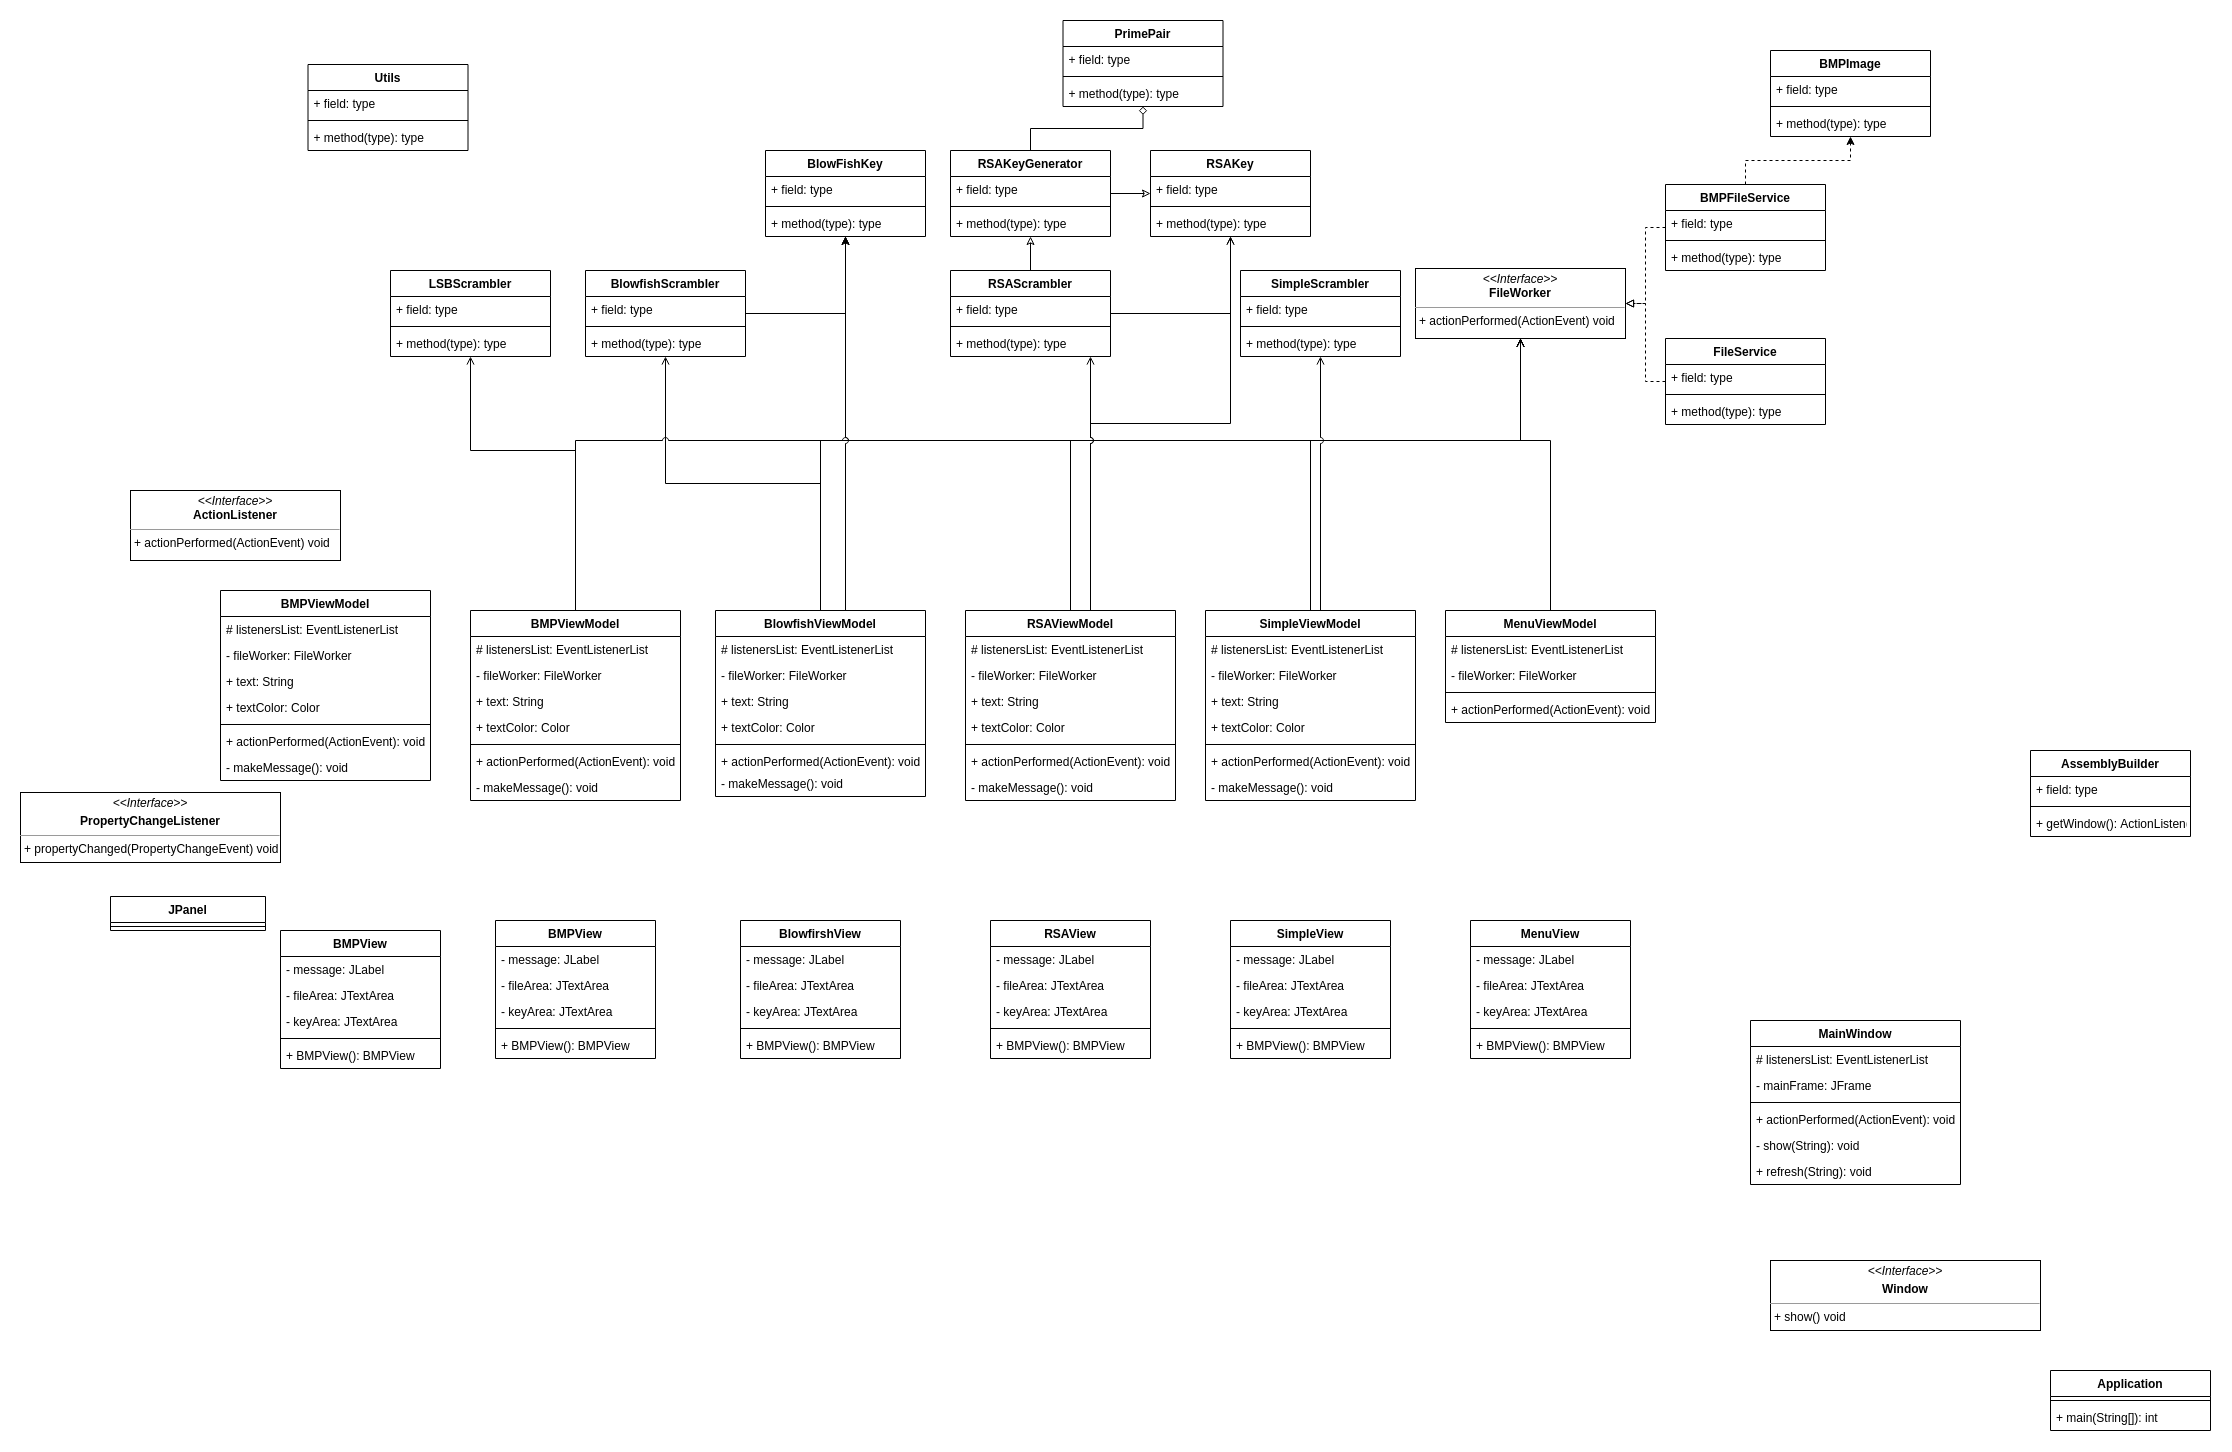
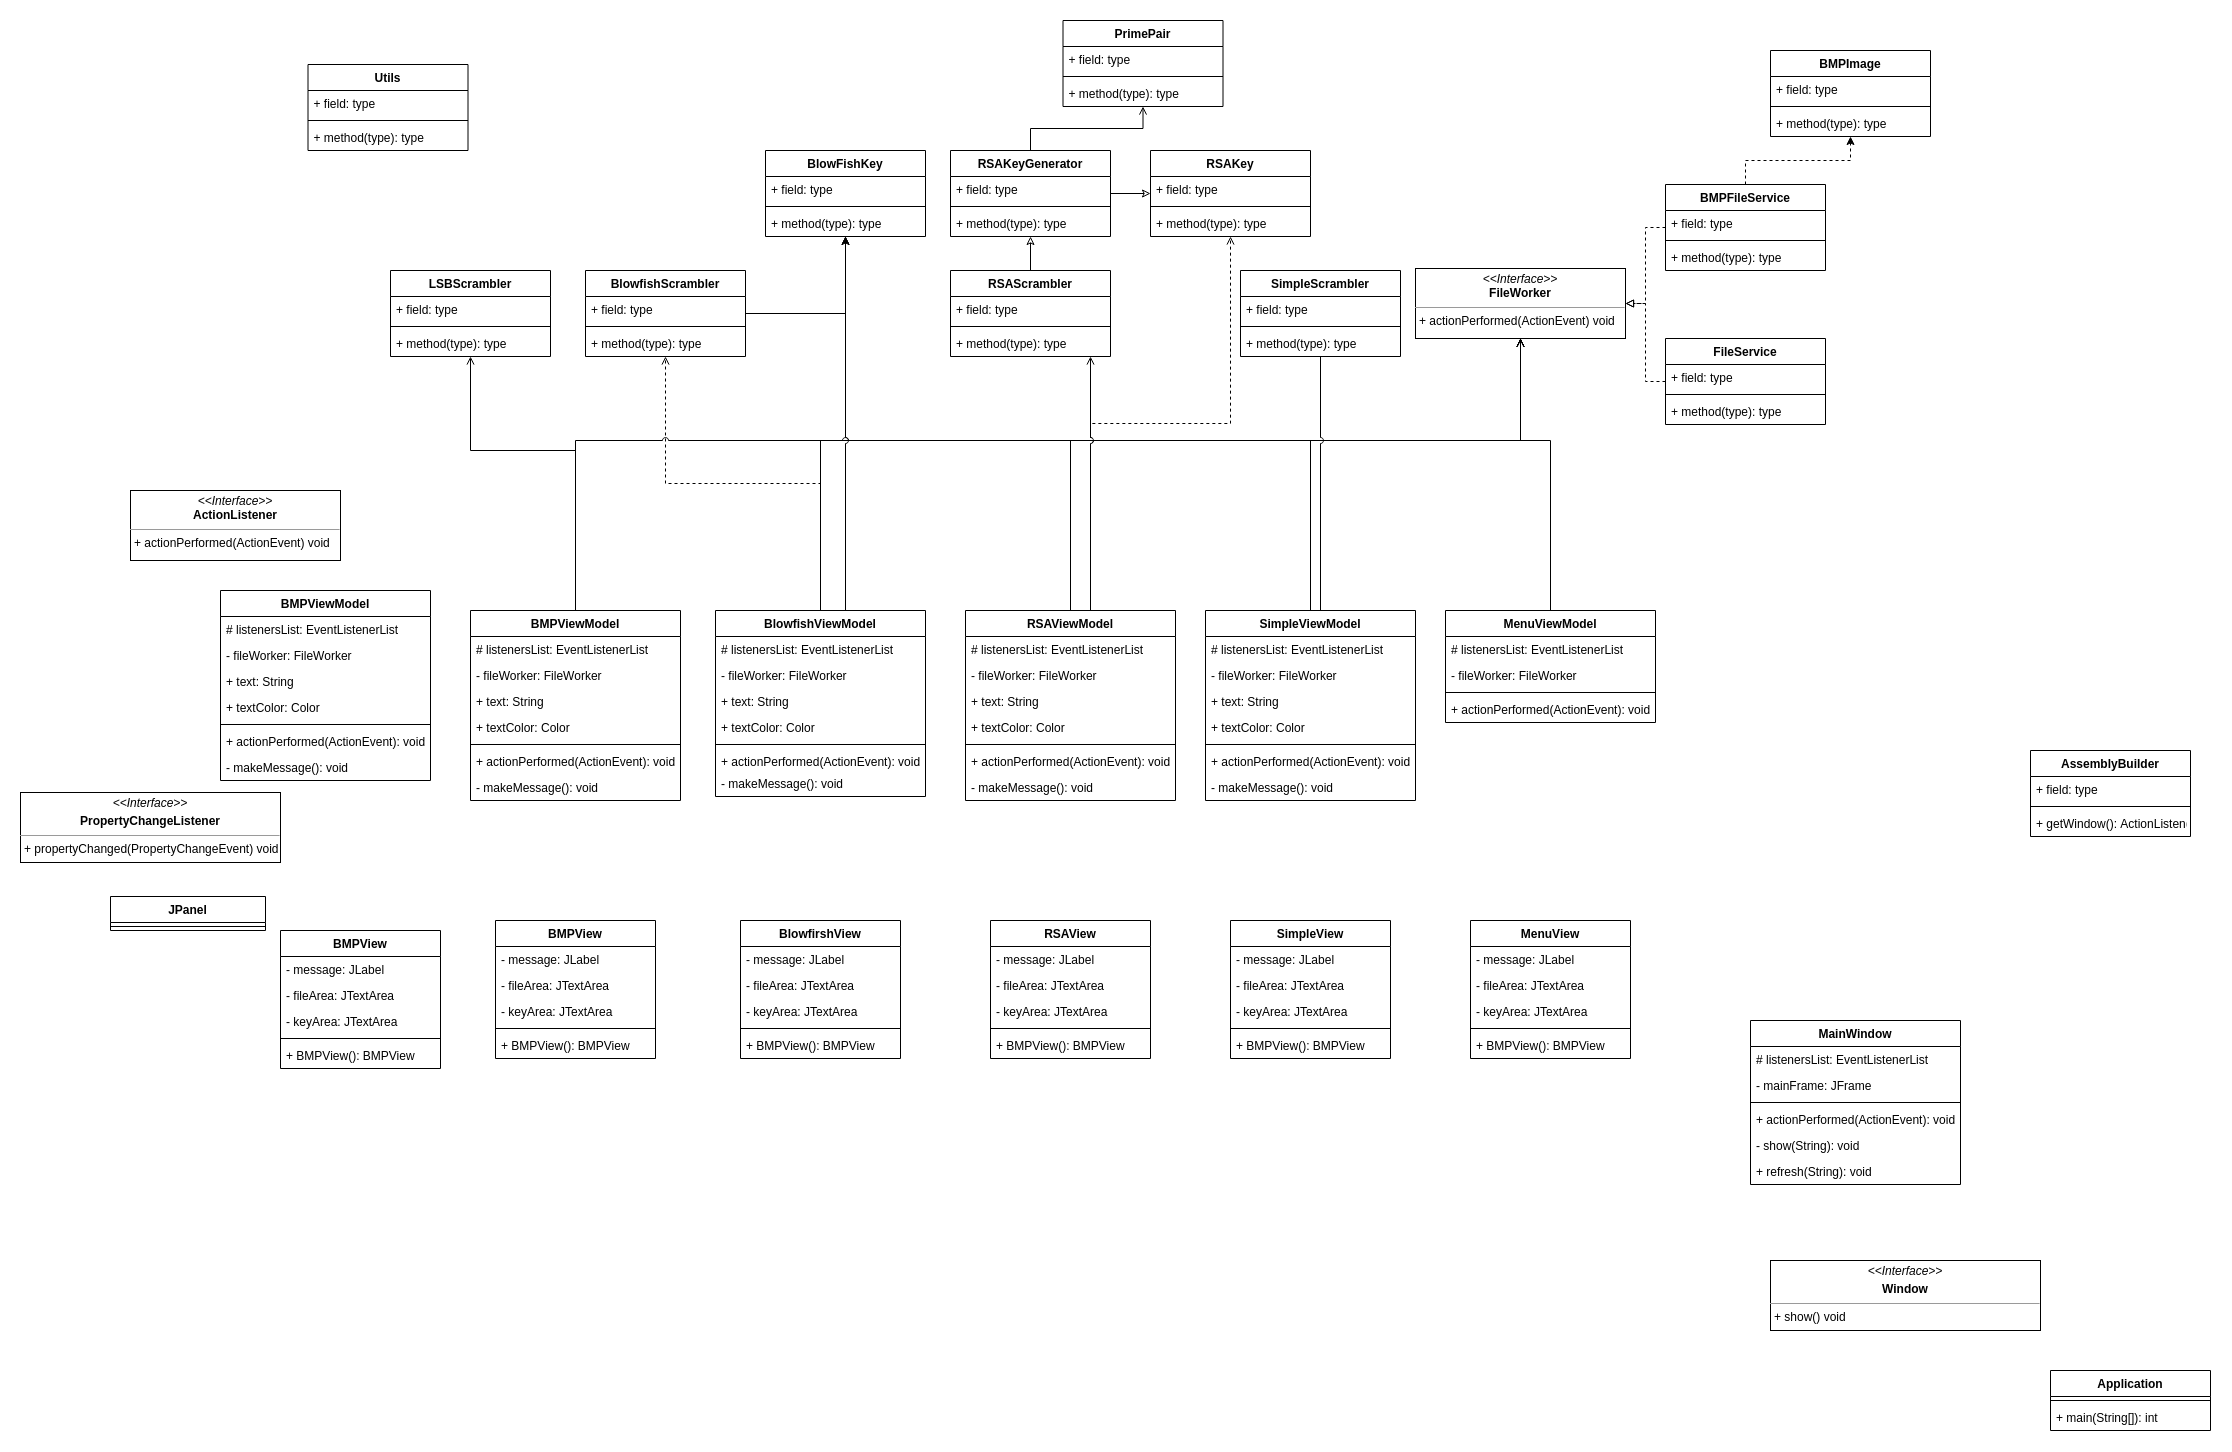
edge "RSAKeyGenerator" -> "PrimePair": arrowhead diamond -> open
edge "RSAScrambler" -> "RSAKey": removed
edge "SimpleViewModel" -> "SimpleScrambler": arrowhead open -> none
edge "RSAViewModel" -> "RSAKey": style solid -> dashed
edge "BlowfishViewModel" -> "BlowfishScrambler": style solid -> dashed
